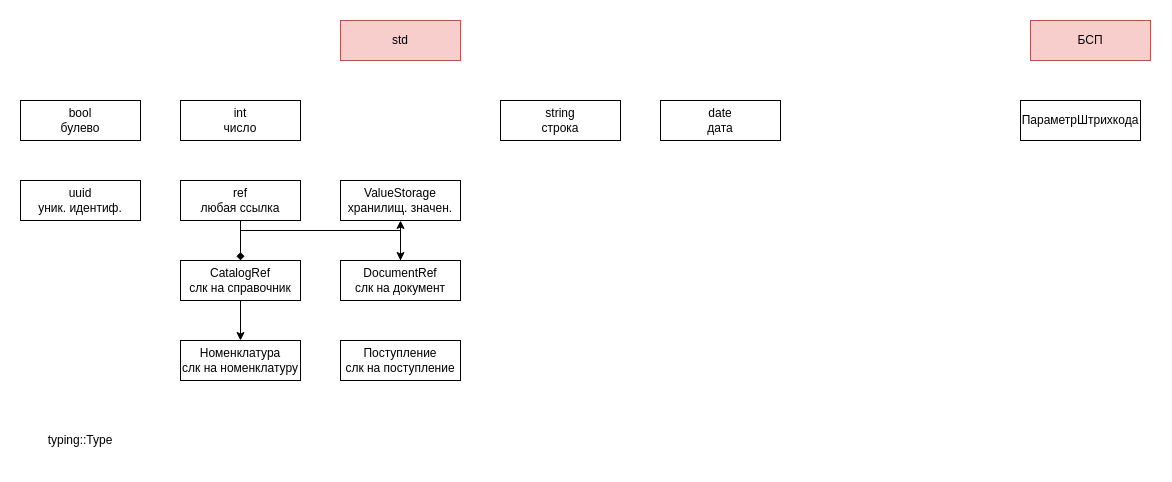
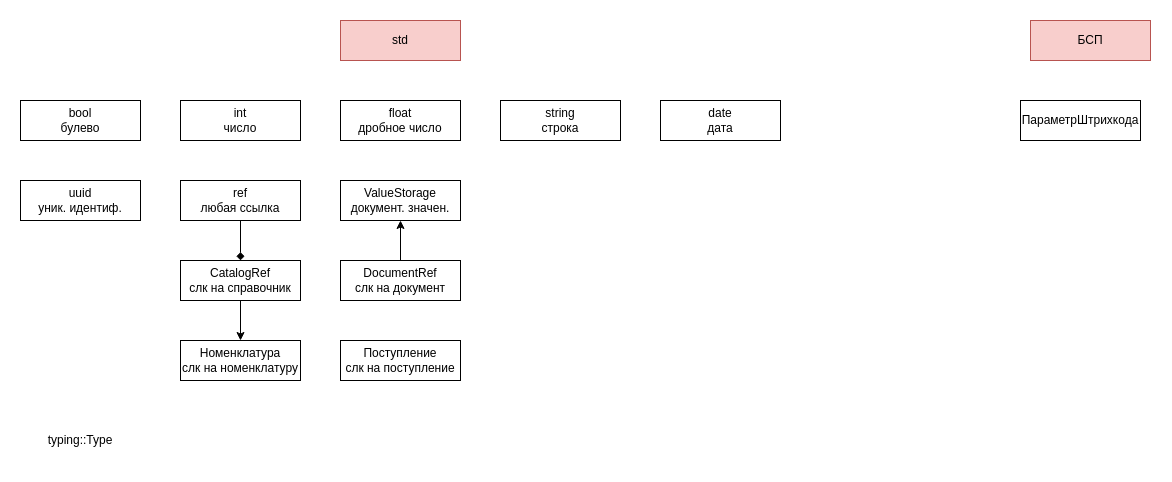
node "float дробное число": added
node "ValueStorage хранилищ. значен.": label "ValueStorage хранилищ. значен." -> "ValueStorage документ. значен."
edge "ref любая ссылка" -> "DocumentRef слк на документ": removed
